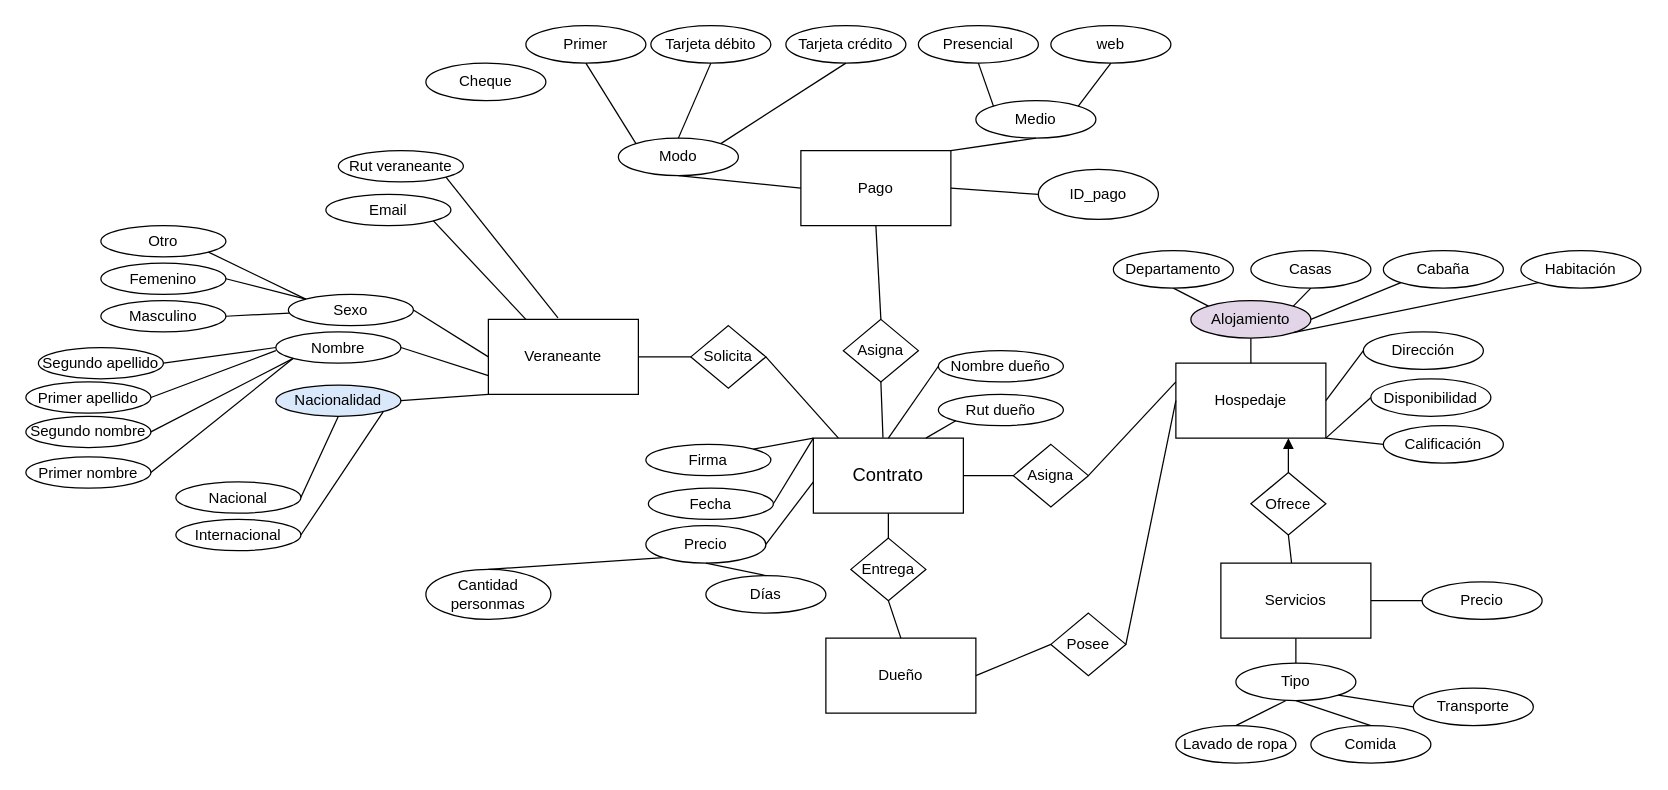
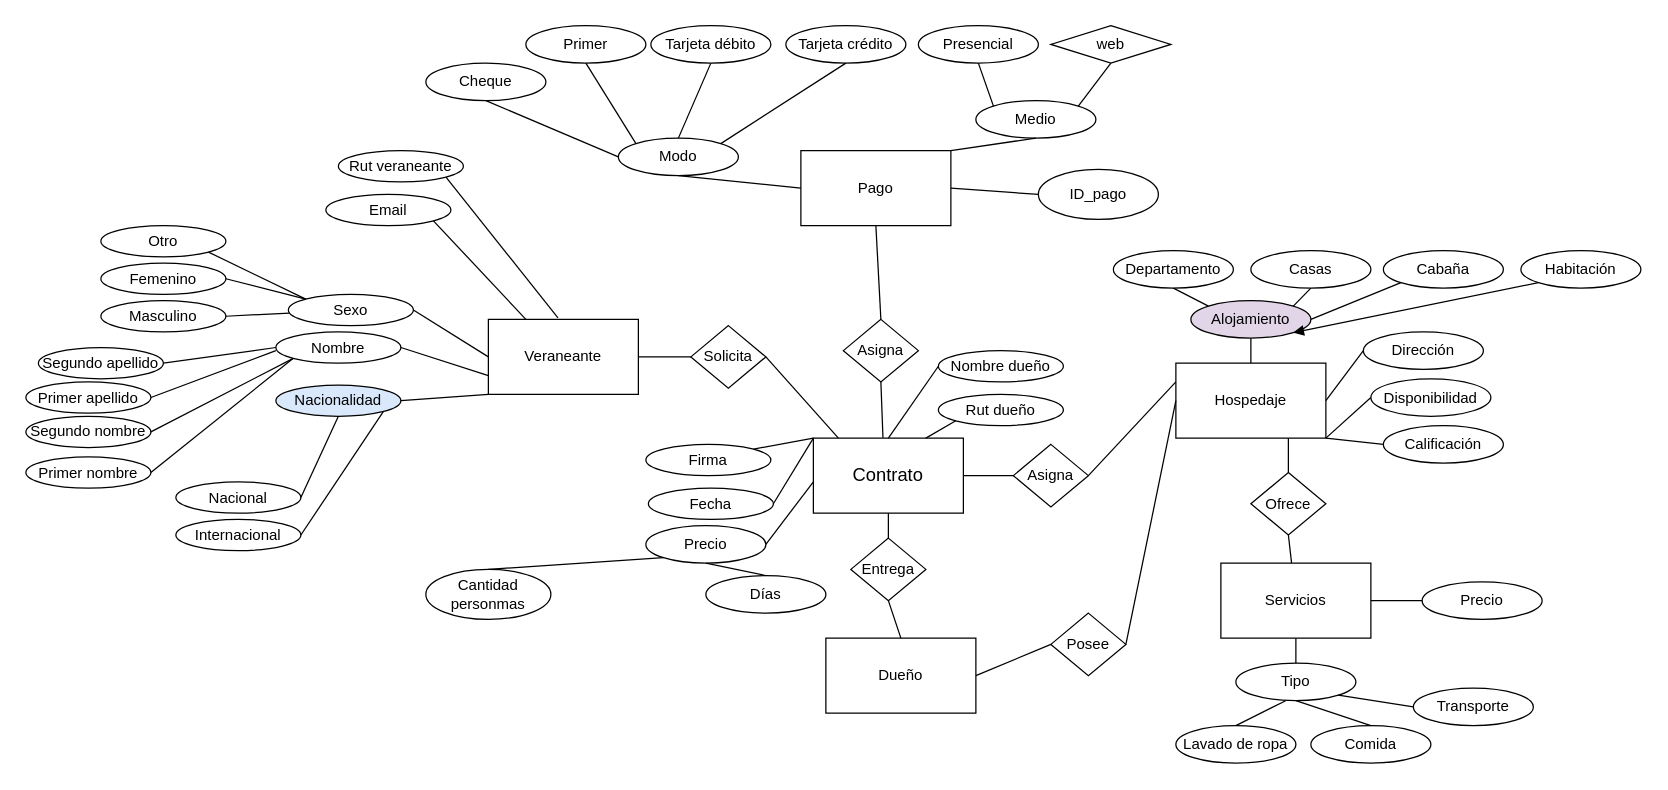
node "web": shape ellipse -> diamond
edge "Cheque" -- "Modo": added
edge "Habitación" -- "Alojamiento": arrowhead none -> block
edge "Ofrece" -> "Hospedaje": arrowhead block -> none
